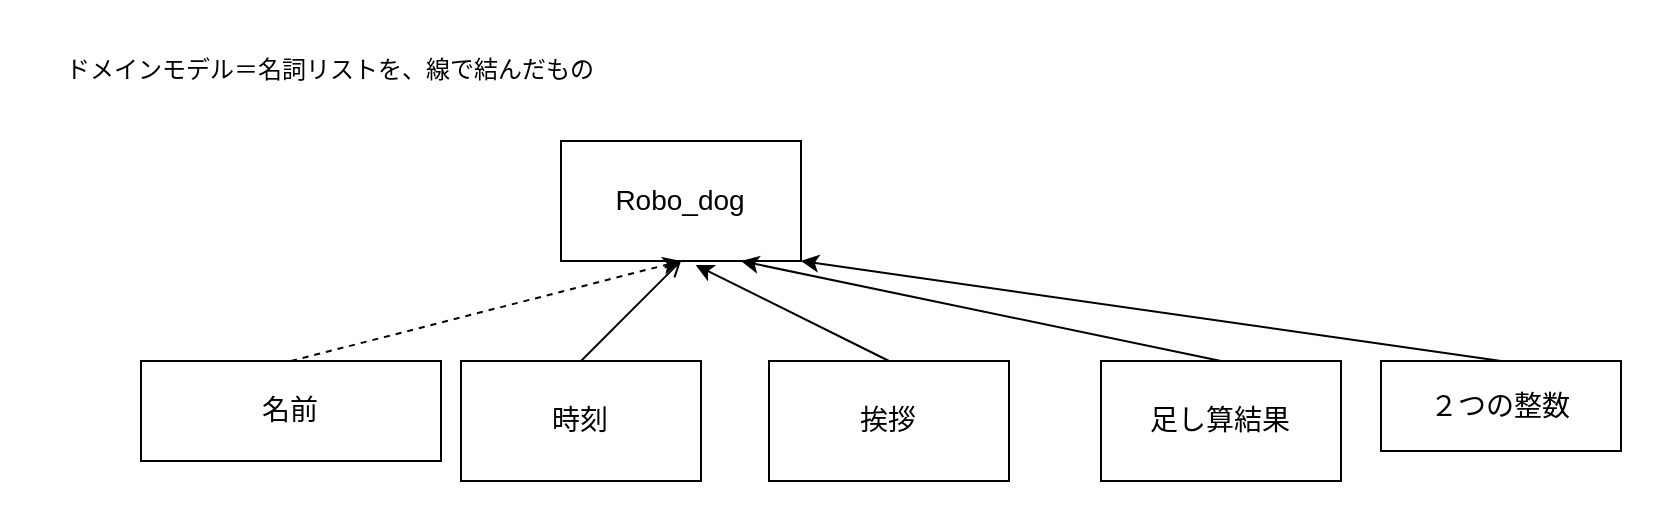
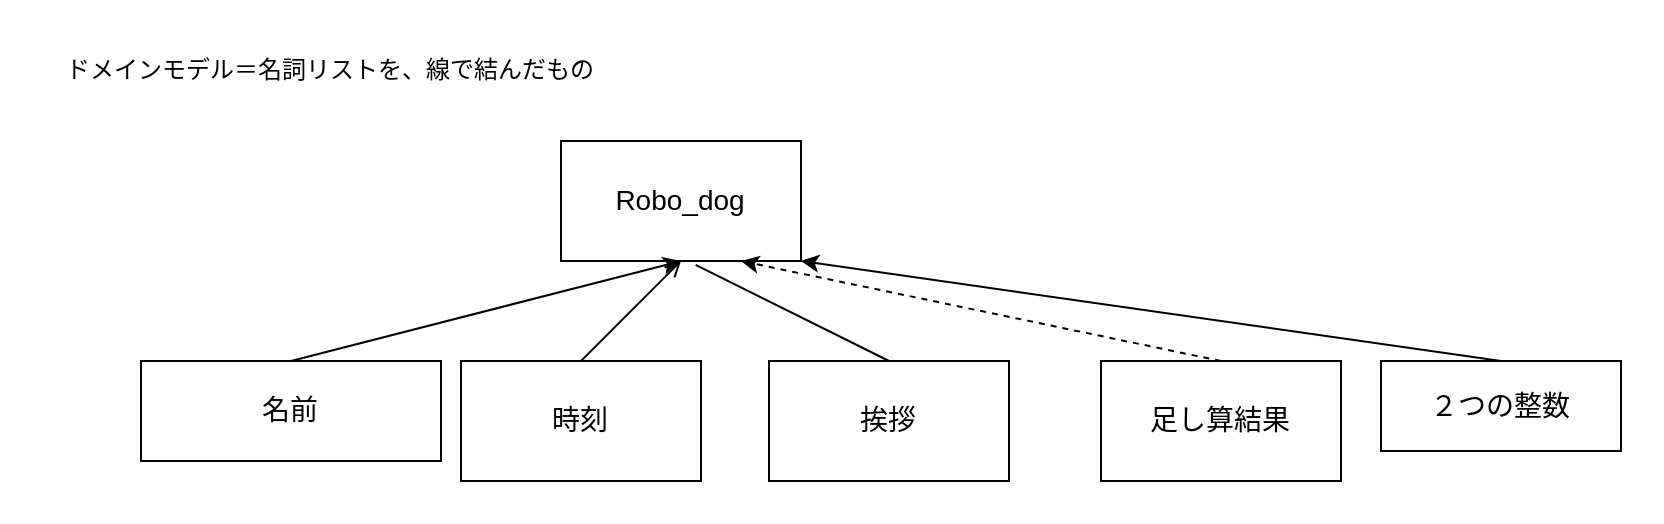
edge "挨拶" -> "Robo_dog": arrowhead classic -> none
edge "足し算結果" -> "Robo_dog": style solid -> dashed
edge "名前" -> "Robo_dog": style dashed -> solid
